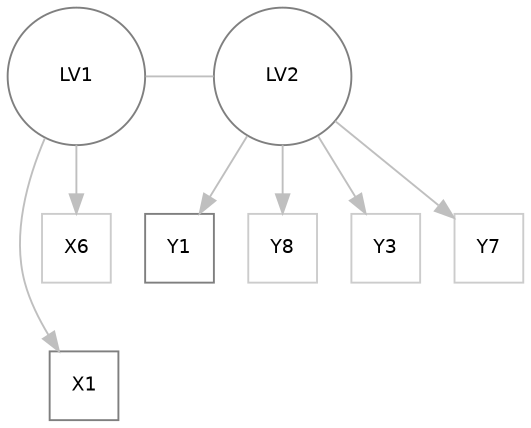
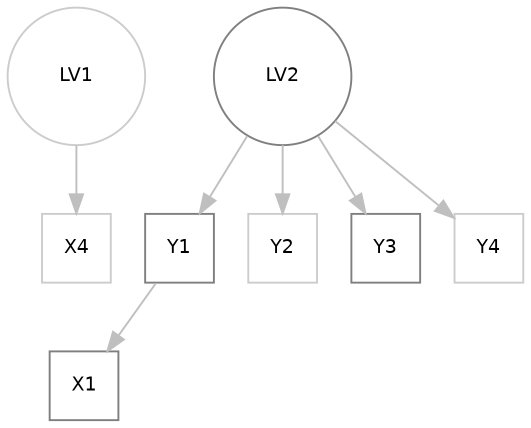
node "LV1": color gray50 -> gray80
edge "LV1" -- "LV2": removed
edge "LV1" -> "X1": now "Y1" -> "X1"
node "X6": label "X6" -> "X4"
node "Y8": label "Y8" -> "Y2"
node "Y3": color gray80 -> gray50
node "Y7": label "Y7" -> "Y4"
